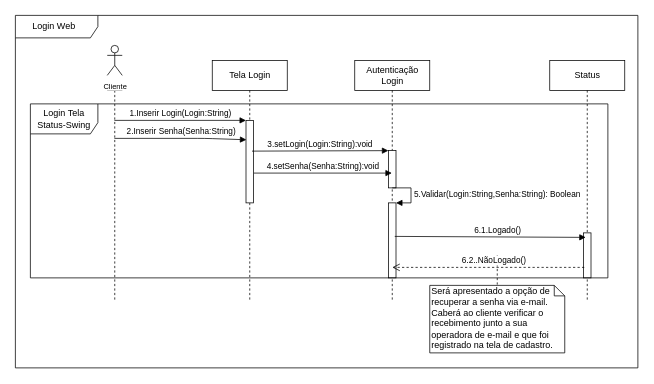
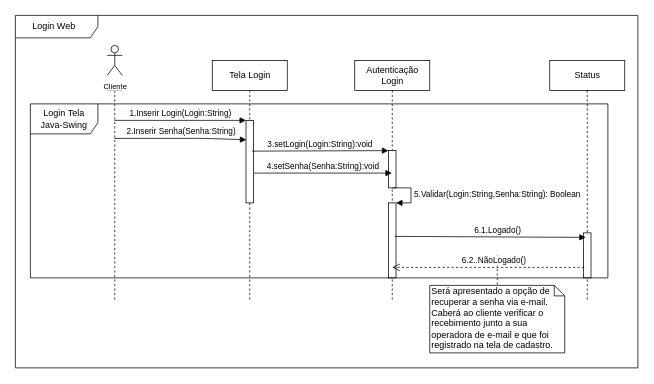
node "Login Tela Status-Swing": label "Login Tela Status-Swing" -> "Login Tela Java-Swing"
